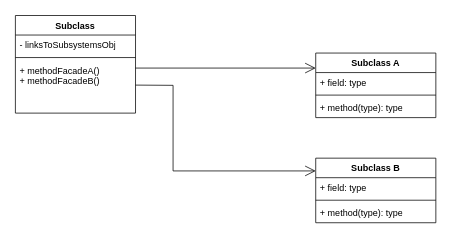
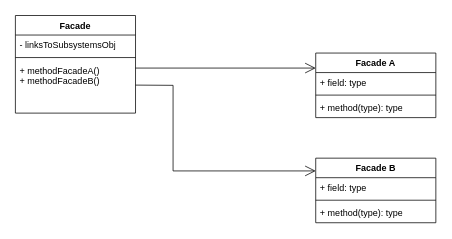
node "Subclass": label "Subclass" -> "Facade"
node "Subclass A": label "Subclass A" -> "Facade A"
node "Subclass B": label "Subclass B" -> "Facade B"
